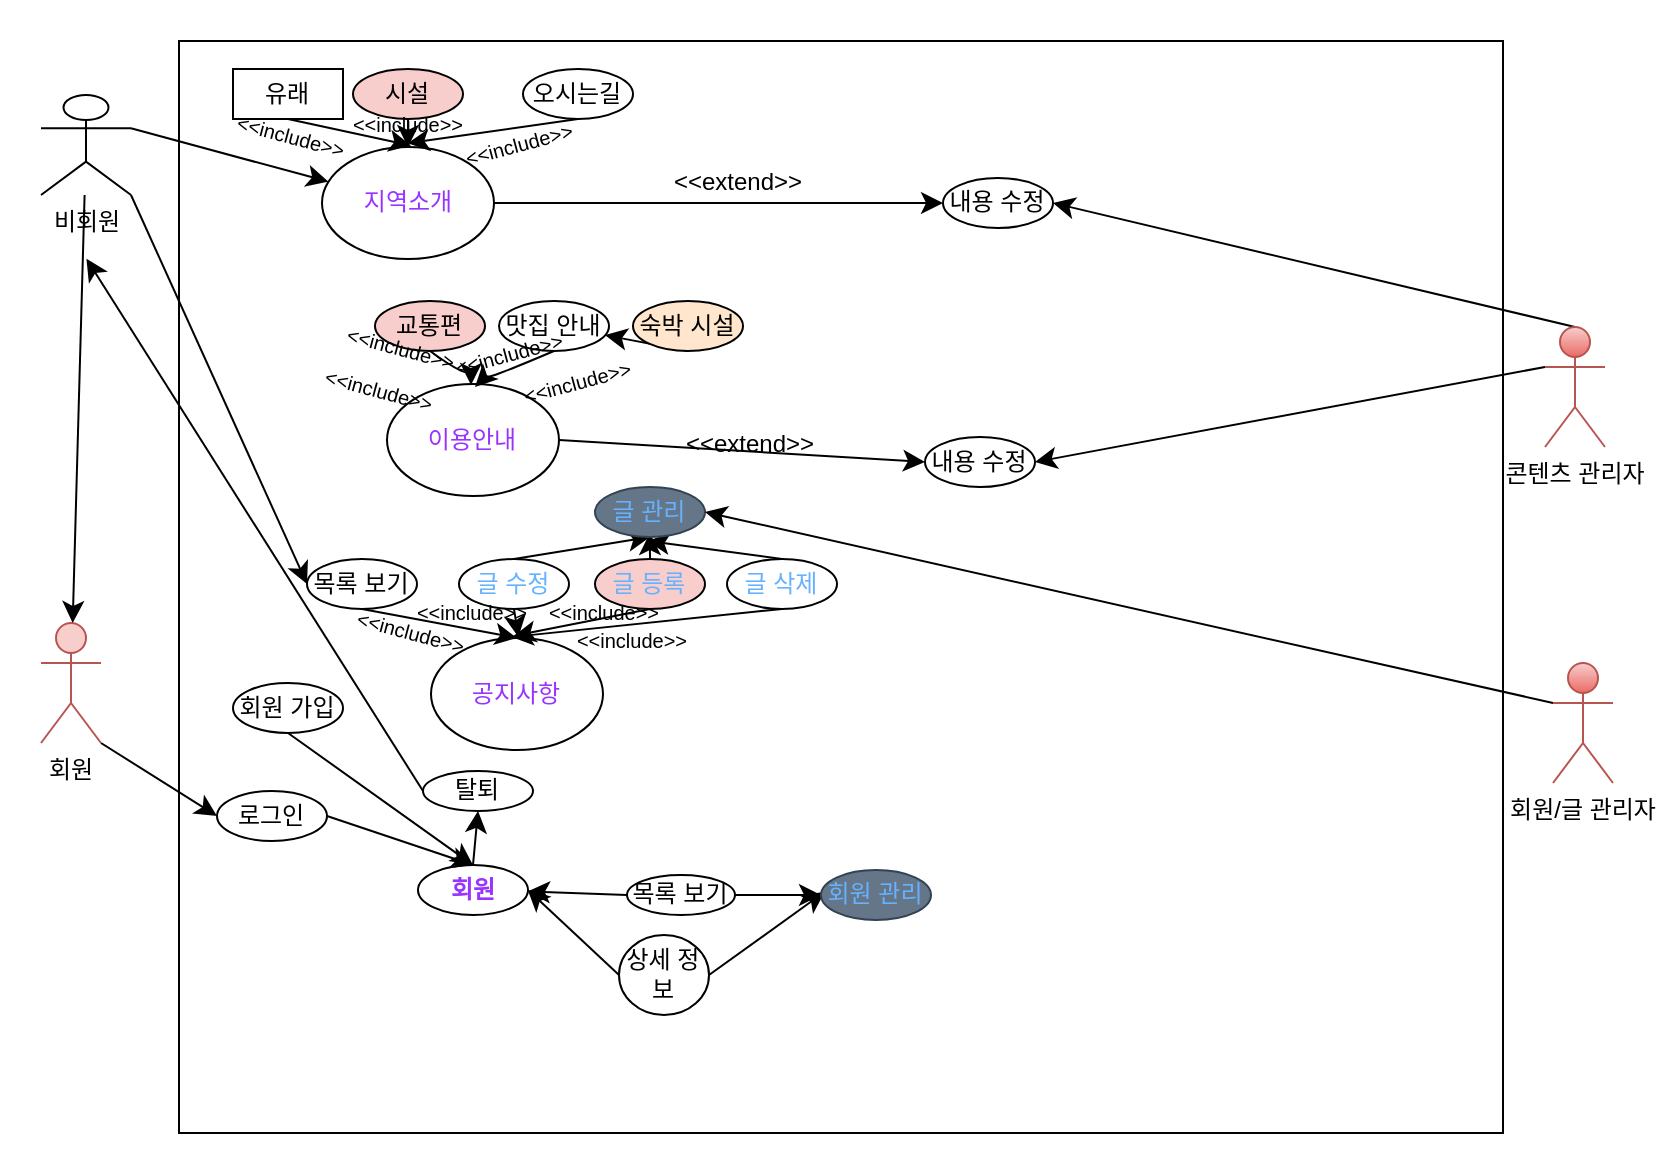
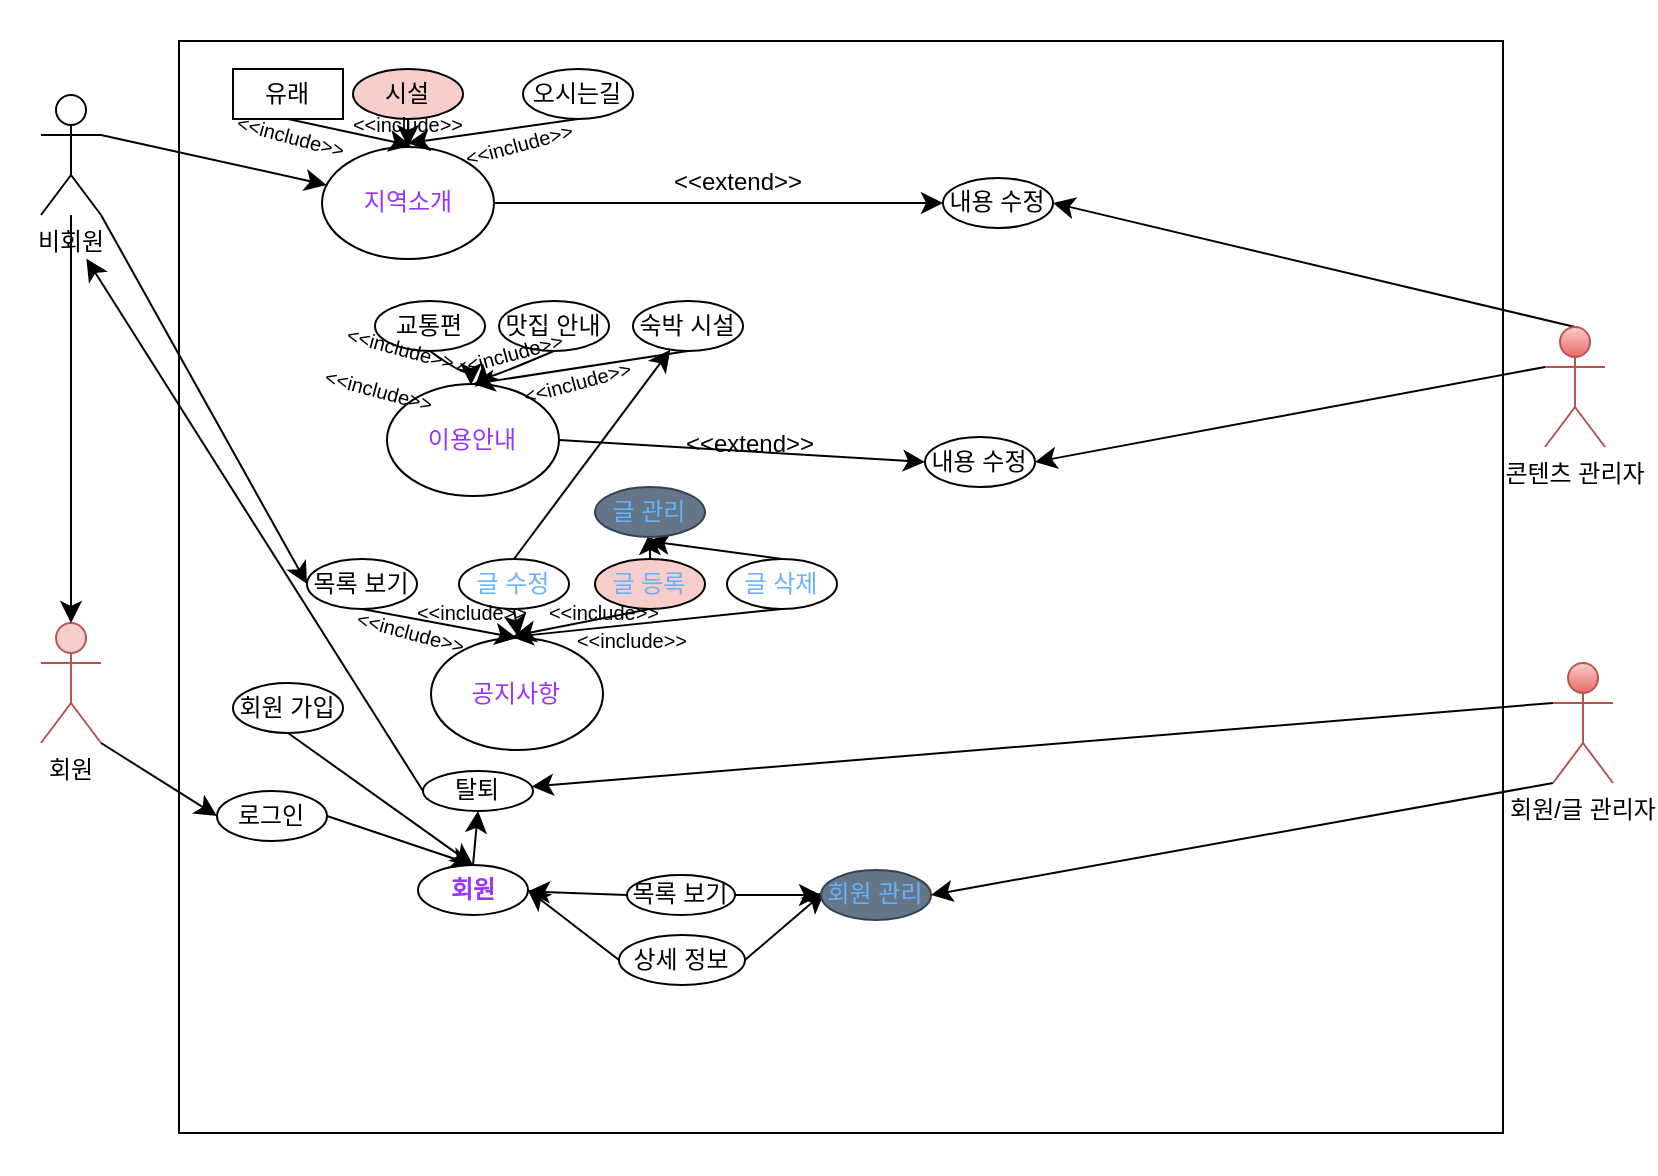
node "비회원": size 90x100 -> 60x120
node "교통편": fillcolor #f8cecc -> #ffffff
node "숙박 시설": fillcolor #ffe6cc -> #ffffff
edge "숙박 시설" -> "맛집 안내": now "숙박 시설" -> "이용안내"
edge "글 수정" -> "글 관리": now "글 수정" -> "숙박 시설"
edge "회원/글 관리자" -> "글 관리": now "회원/글 관리자" -> "탈퇴"
edge "회원/글 관리자" -> "회원 관리": added
node "상세 정보": size 90x80 -> 126x50
